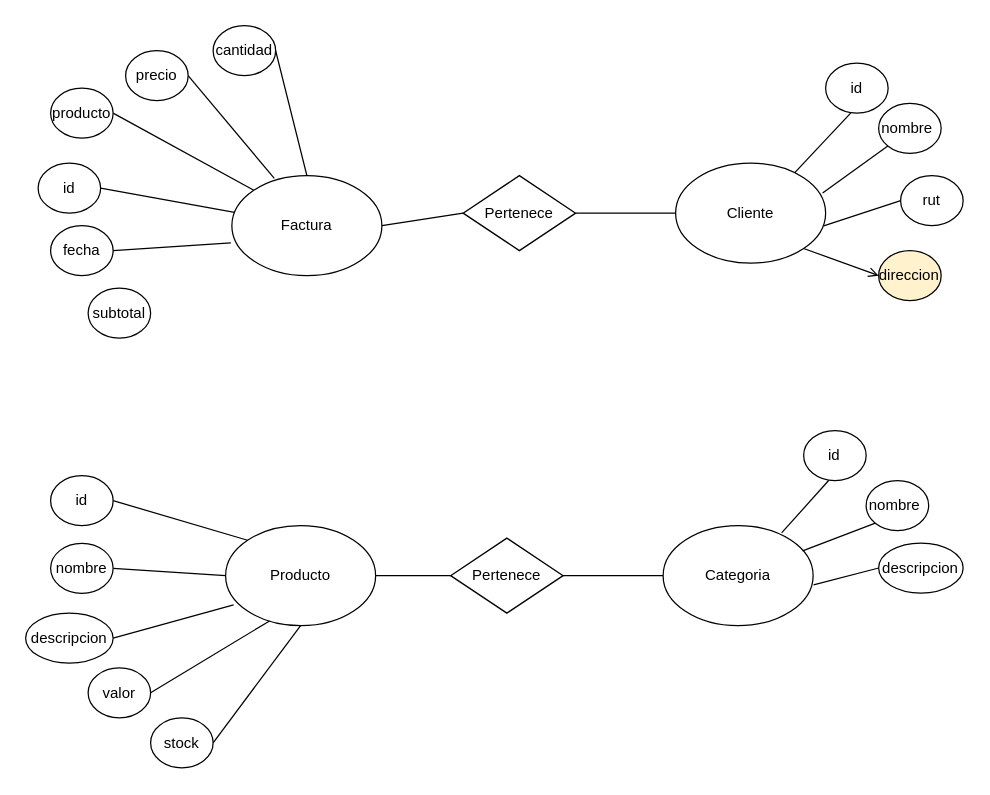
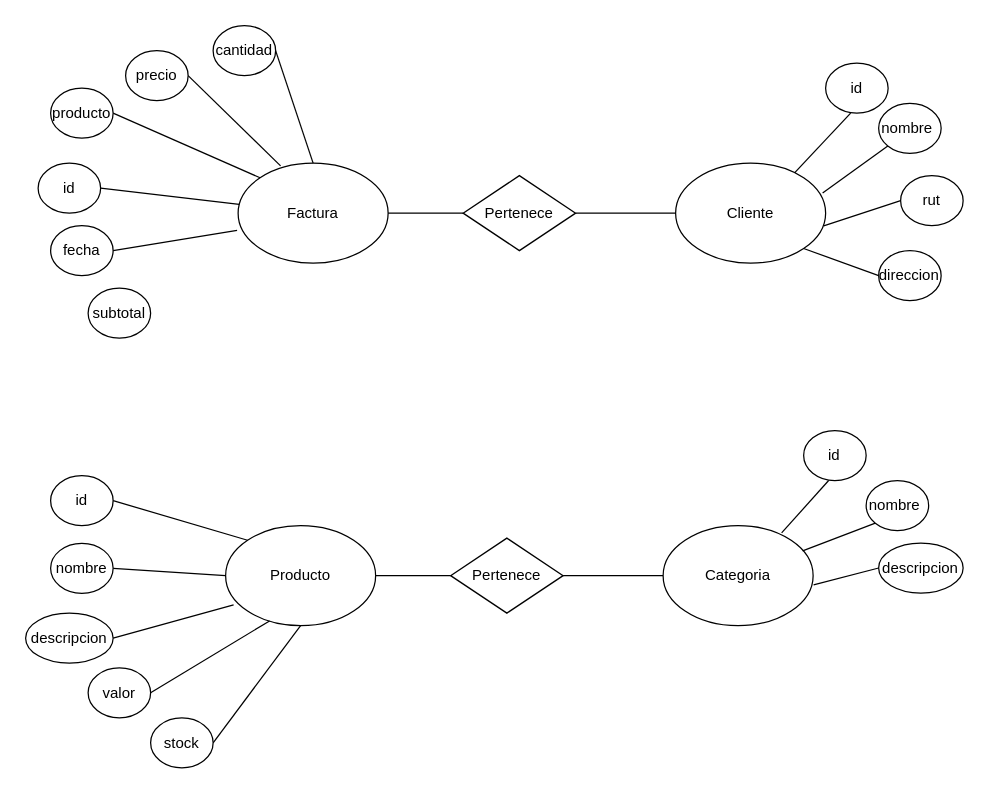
node "Factura": moved (307, 226) -> (313, 213)
edge "Cliente" -> "direccion": arrowhead open -> none
node "direccion": fillcolor #fff2cc -> #ffffff
